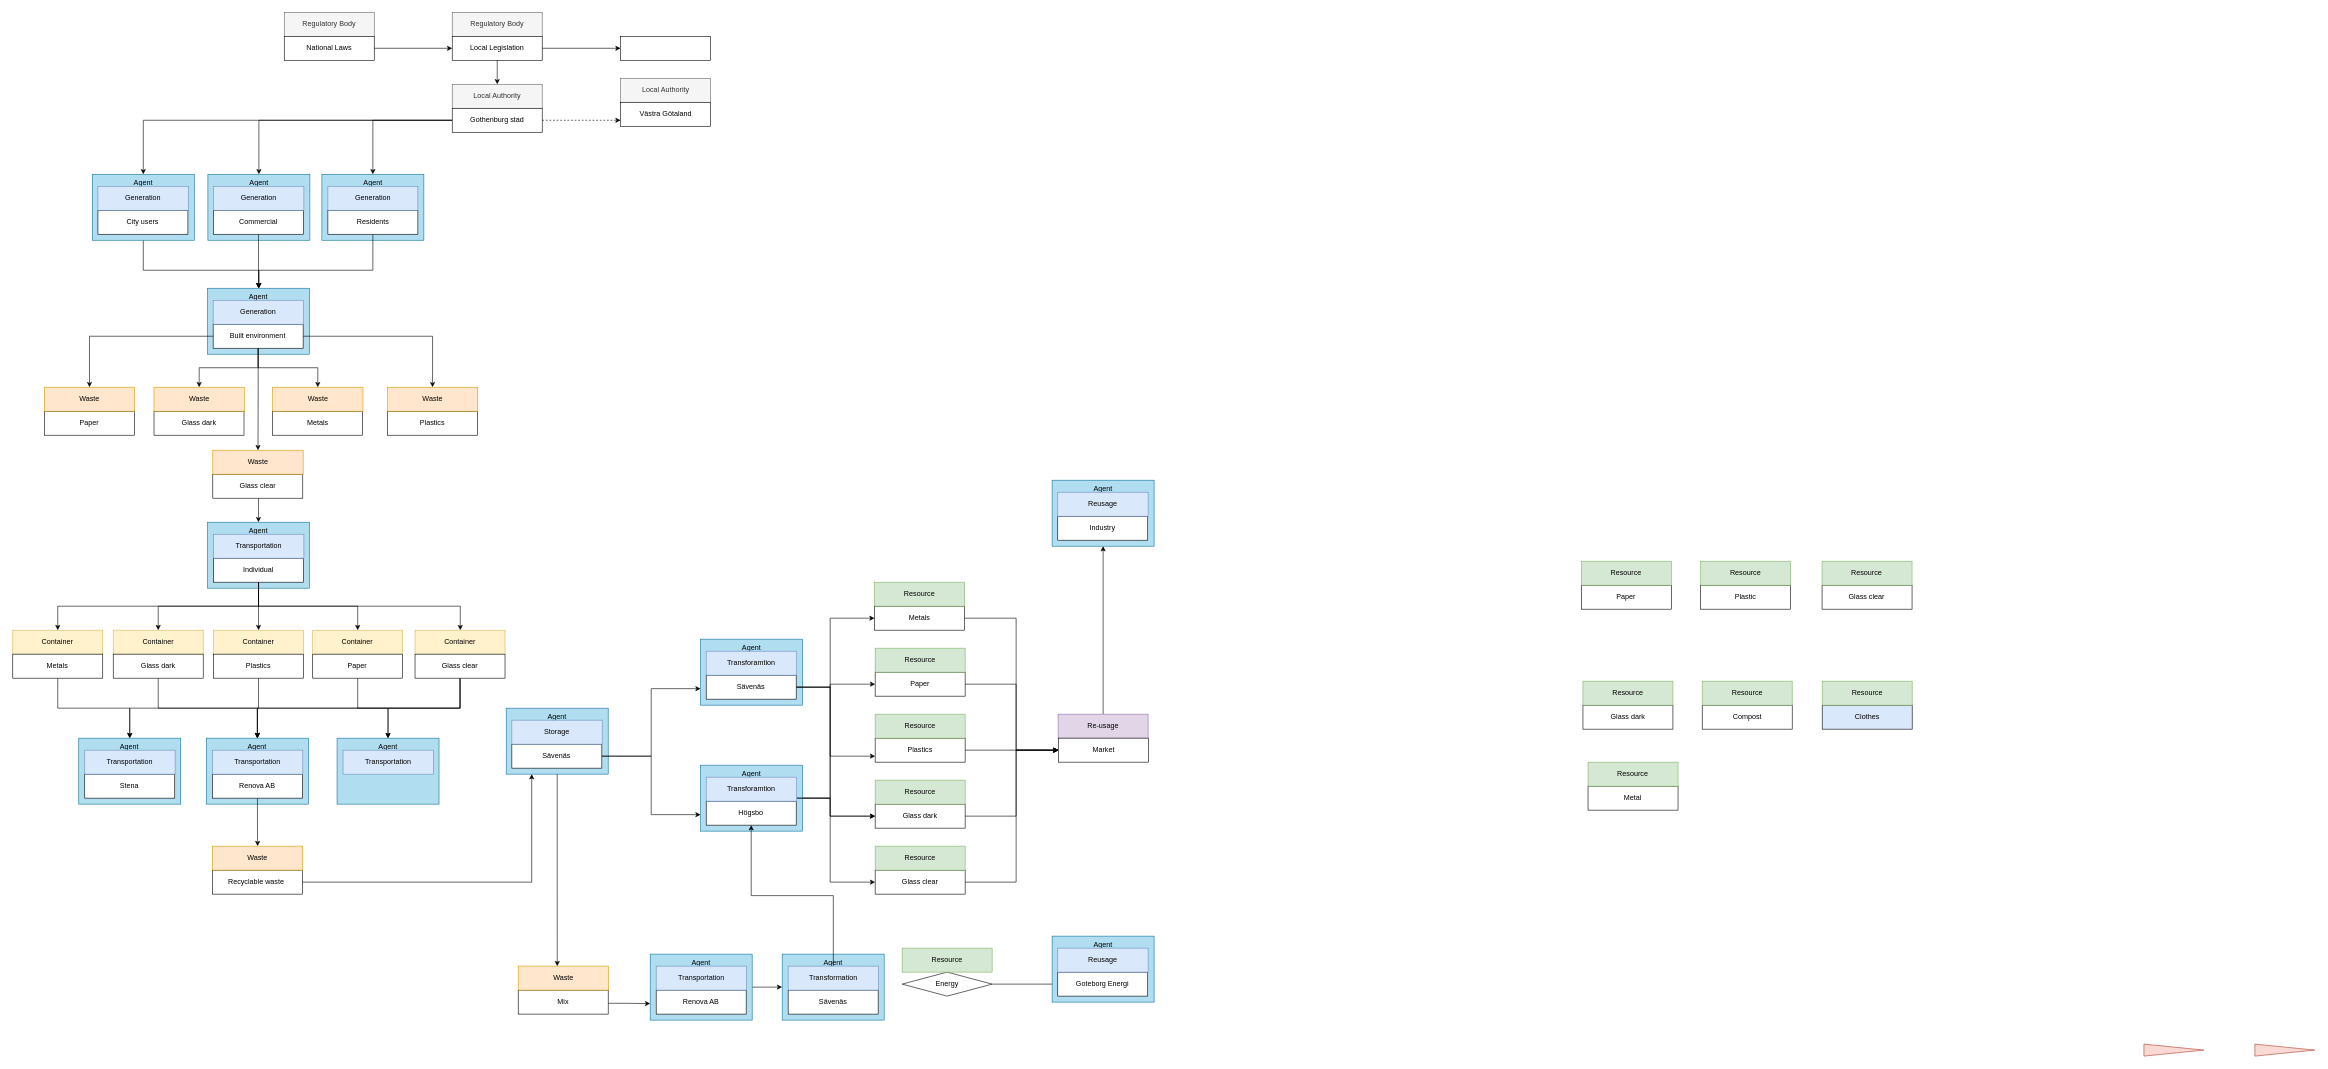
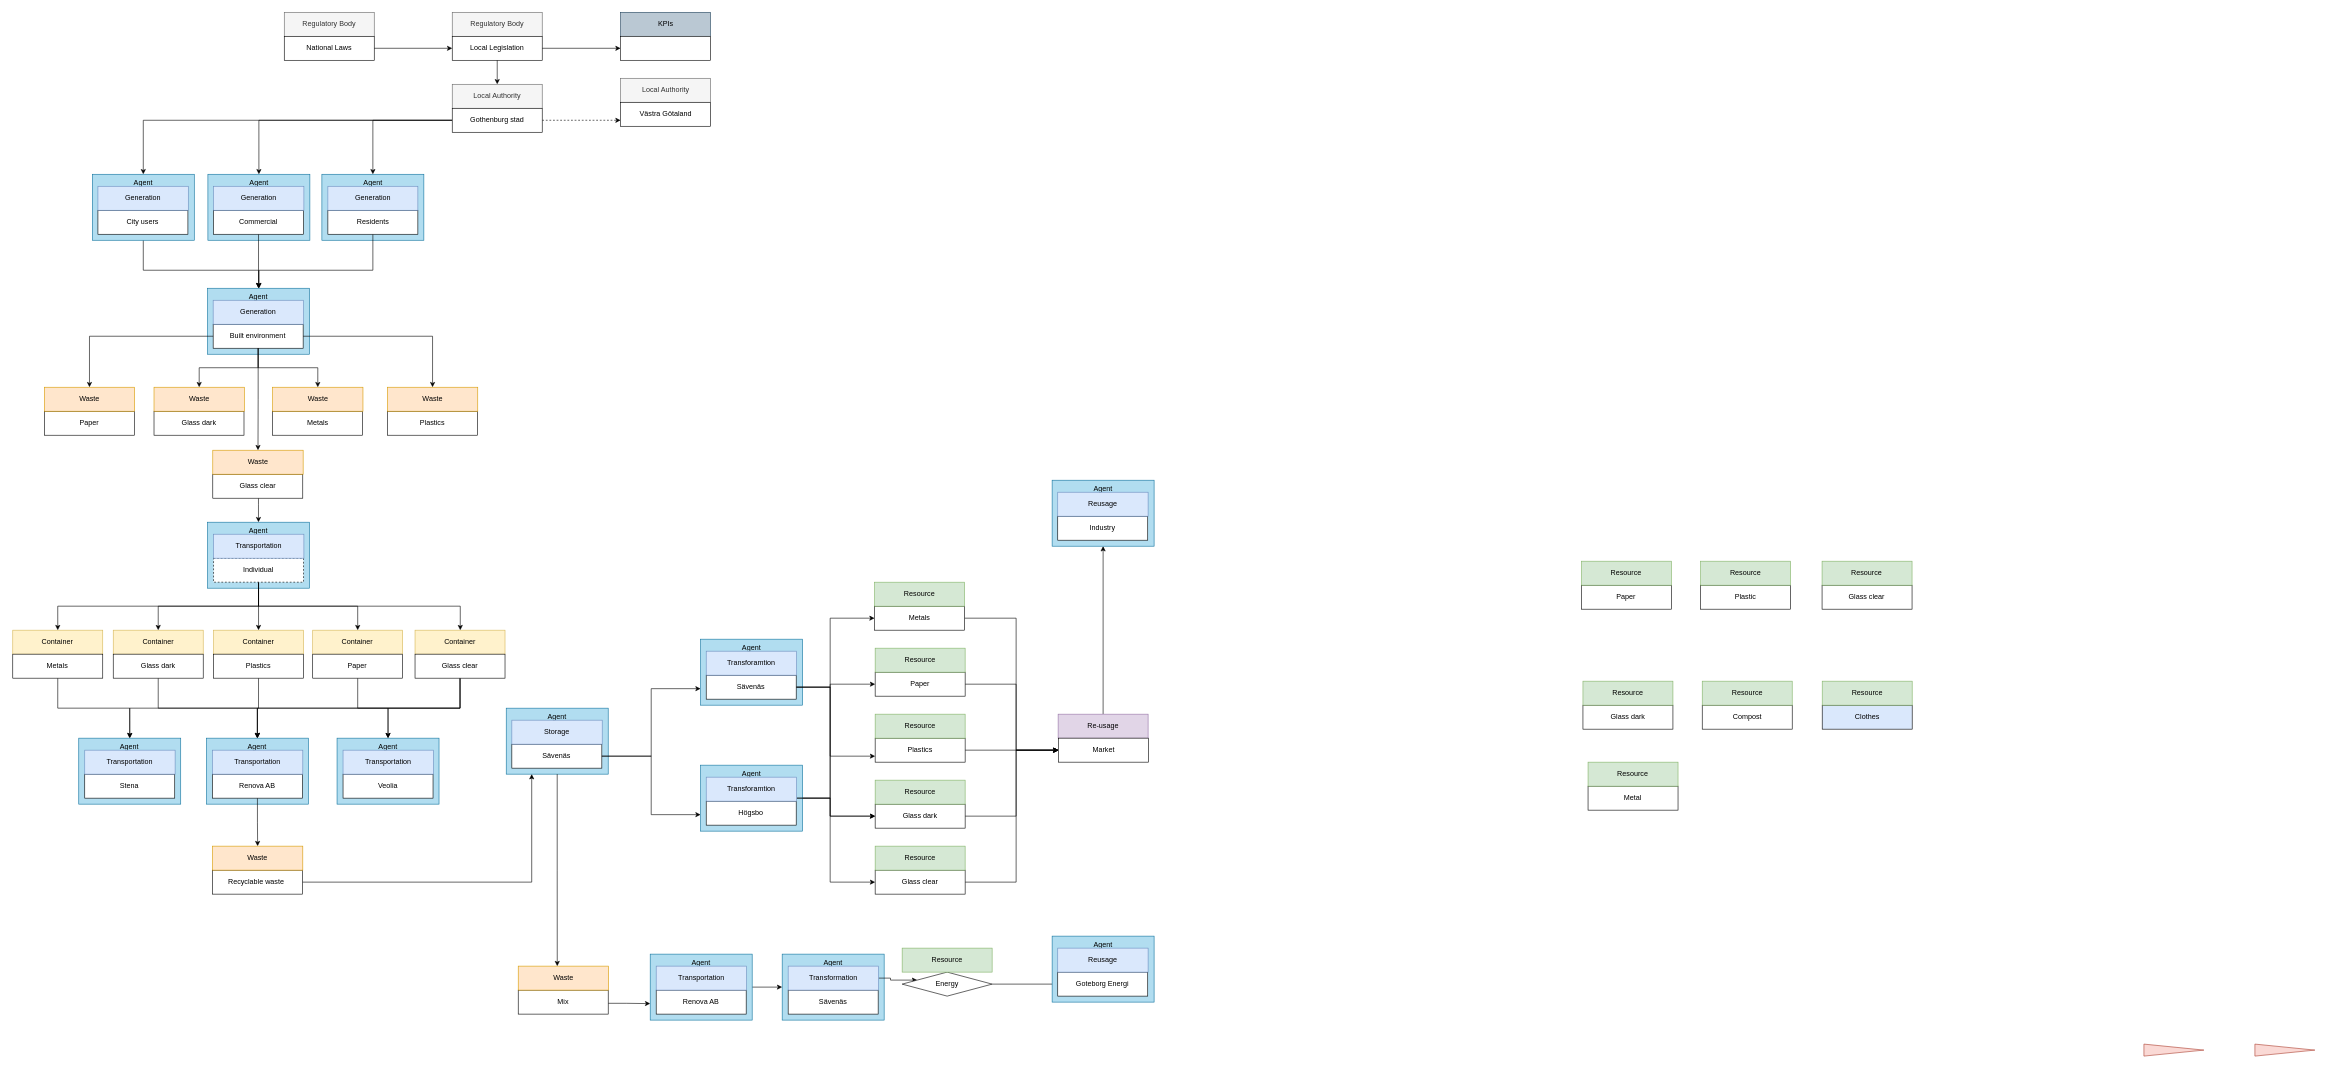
node "KPIs": added
node "Individual": style solid -> dashed
node "Veolia": added
edge "Transformation" -> "Högsbo": now "Transformation" -> "Energy"
